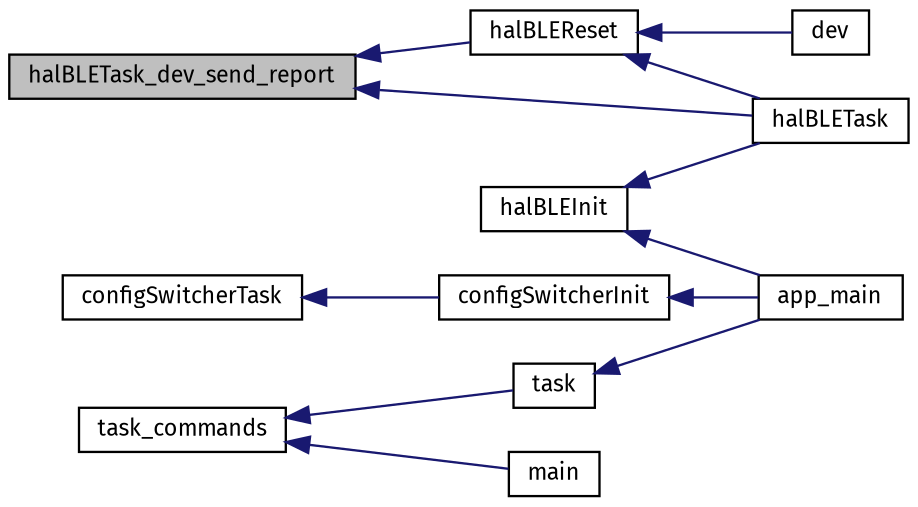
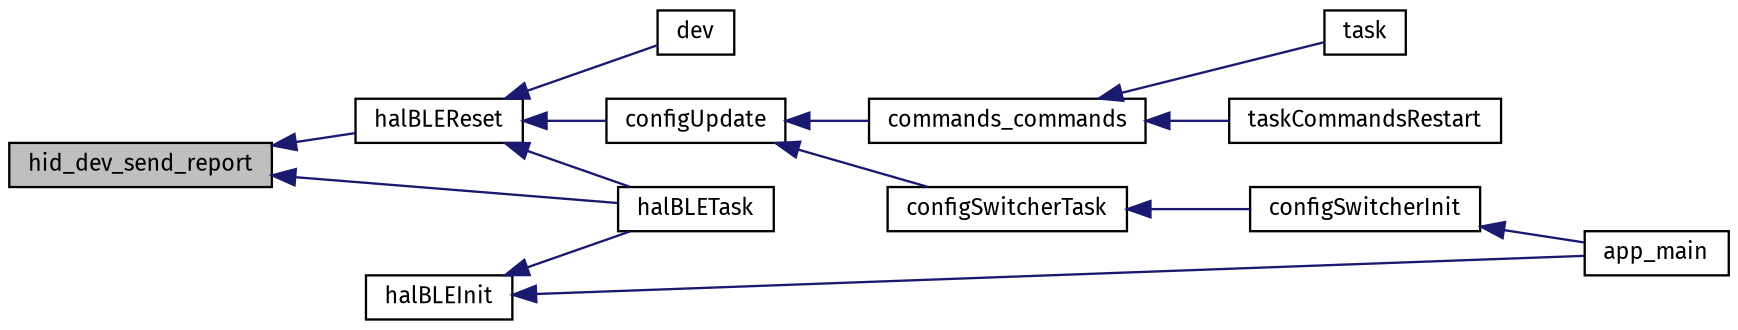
node "halBLETask_dev_send_report": label "halBLETask_dev_send_report" -> "hid_dev_send_report"
node "configUpdate": added
edge "app_main" -> "task": removed
node "task_commands": label "task_commands" -> "commands_commands"
node "main": label "main" -> "taskCommandsRestart"
